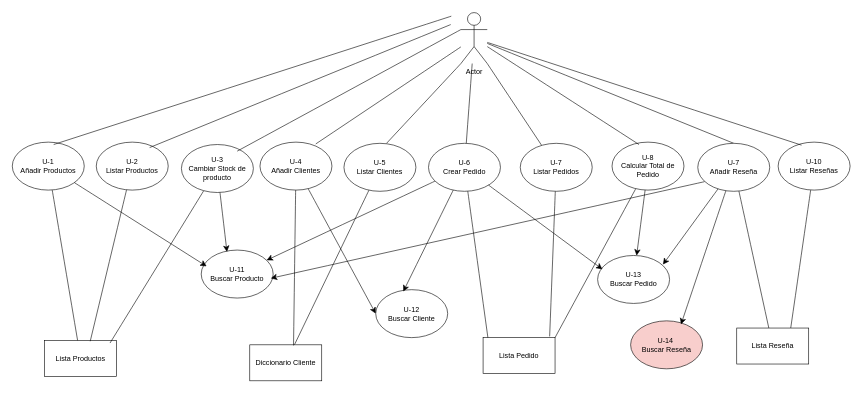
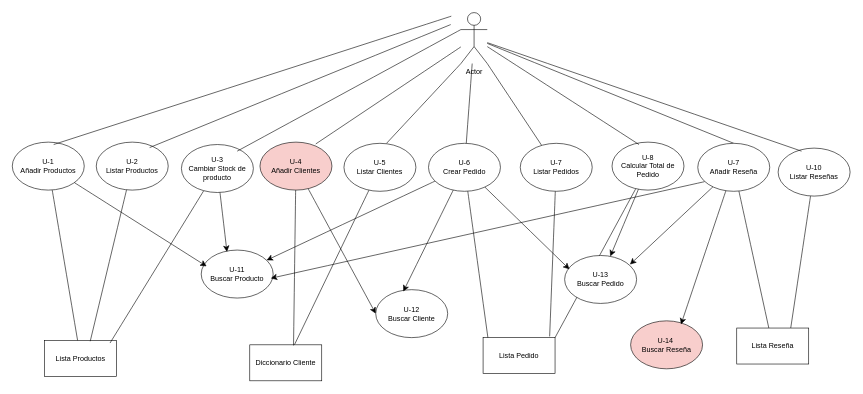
node "U-4 Añadir Clientes": fillcolor #ffffff -> #f8cecc
node "U-10 Listar Reseñas": moved (815, 166) -> (815, 172)
node "U-13 Buscar Pedido": moved (634, 279) -> (601, 279)
